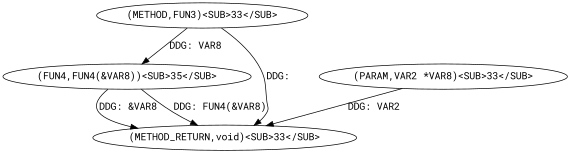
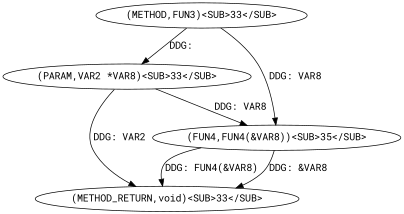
edge "(METHOD,FUN3)<SUB>33</SUB>" -> "(METHOD_RETURN,void)<SUB>33</SUB>": now "(METHOD,FUN3)<SUB>33</SUB>" -> "(PARAM,VAR2 *VAR8)<SUB>33</SUB>"
edge "(PARAM,VAR2 *VAR8)<SUB>33</SUB>" -> "(FUN4,FUN4(&VAR8))<SUB>35</SUB>": added, label "DDG: VAR8"
